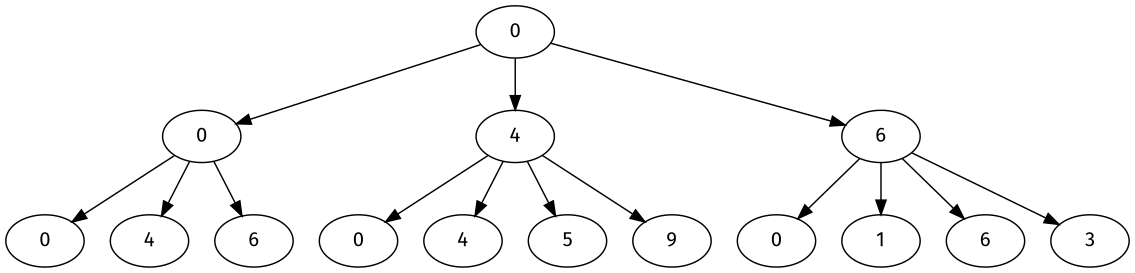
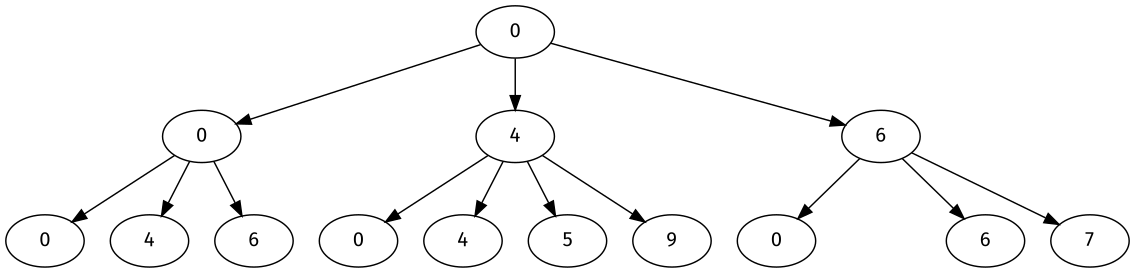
node "1": removed
node "3": label "3" -> "7"
